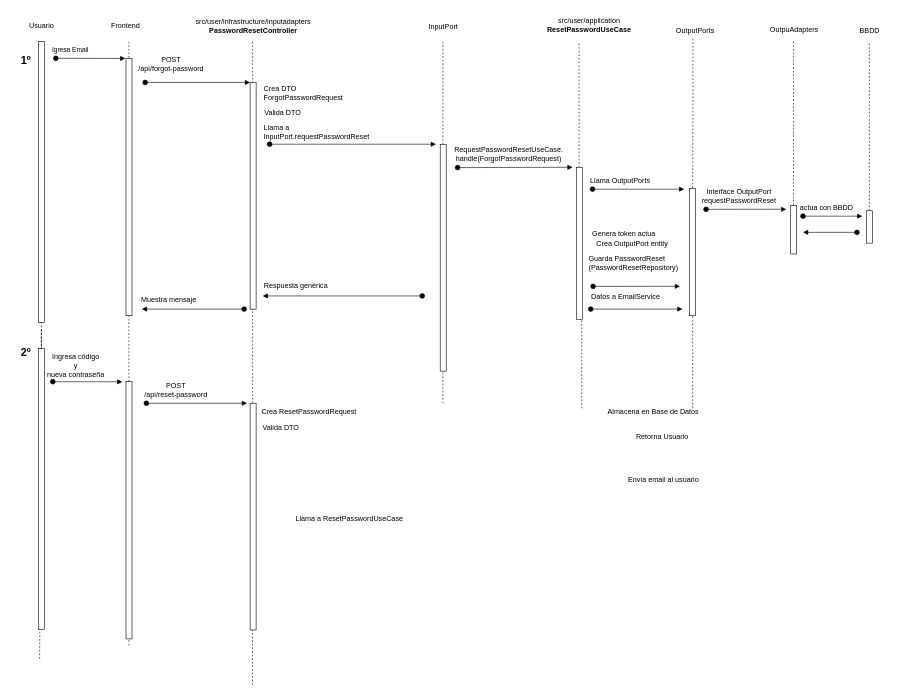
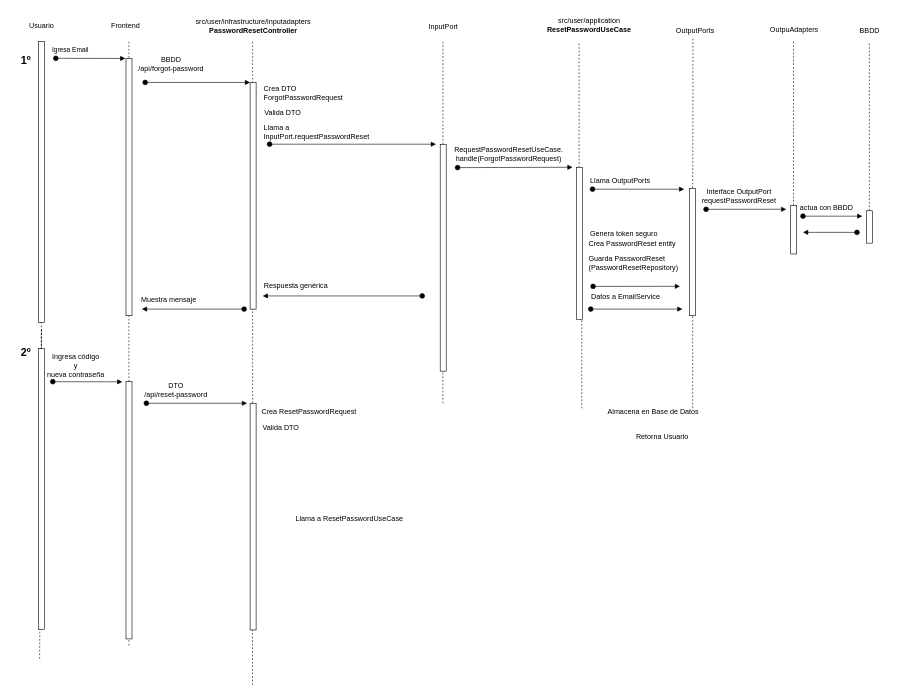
node "POST /api/forgot-password": label "POST /api/forgot-password" -> "BBDD /api/forgot-password"
node "Genera token actua": label "Genera token actua" -> "Genera token seguro"
node "Crea OutputPort entity": label "Crea OutputPort entity" -> "Crea PasswordReset entity"
node "POST /api/reset-password": label "POST /api/reset-password" -> "DTO /api/reset-password"
node "Envía email al usuario": removed
